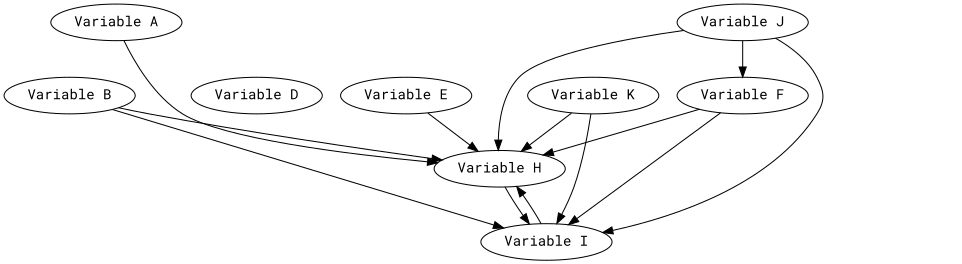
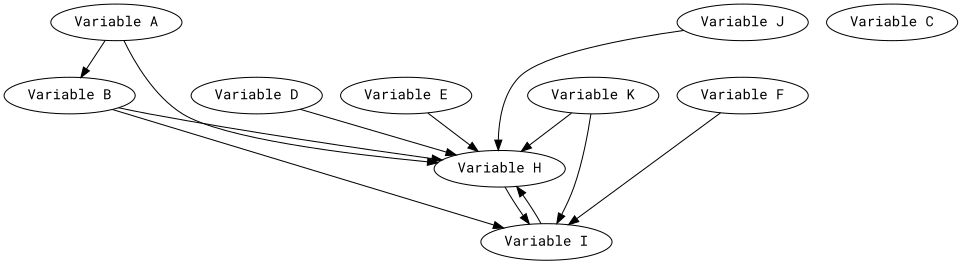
node "Variable C": added
edge "Variable J" -> "Variable F": removed
edge "Variable A" -> "Variable B": added
edge "Variable F" -> "Variable H": now "Variable D" -> "Variable H"
edge "Variable J" -> "Variable I": removed
